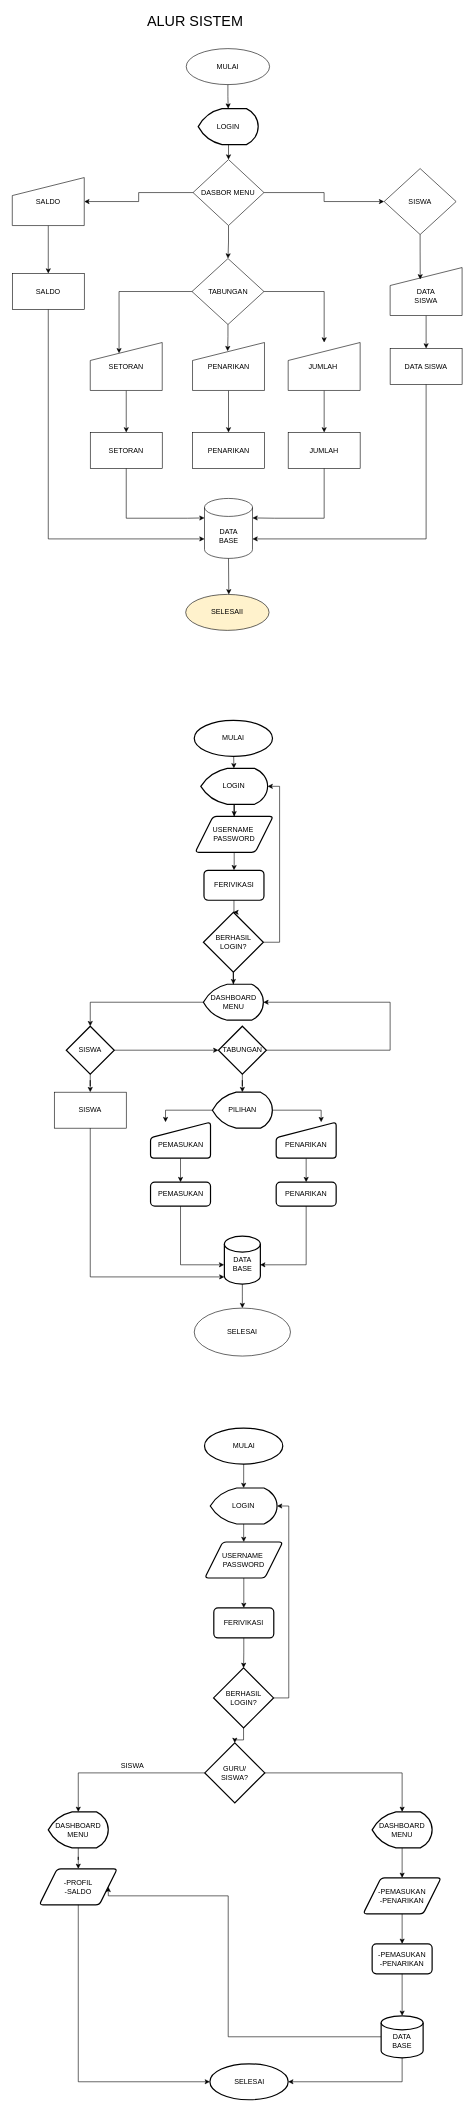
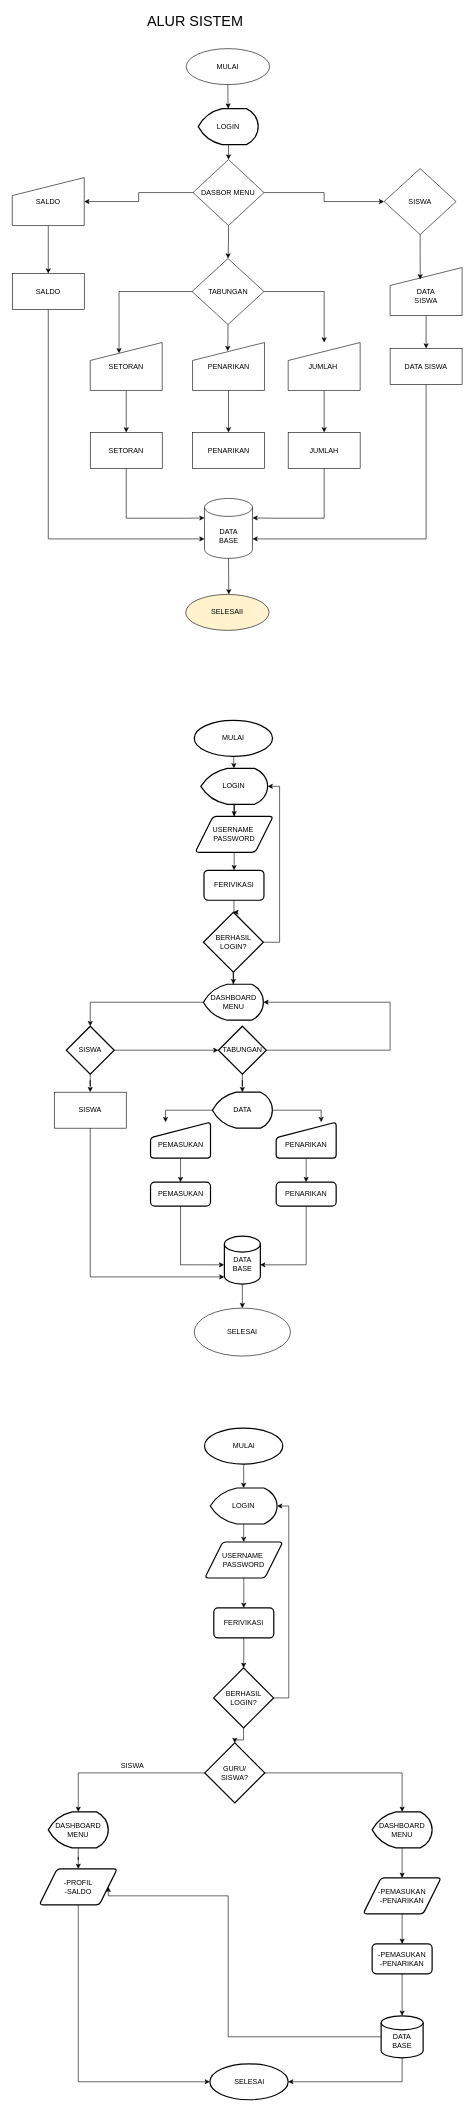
node "PILIHAN": label "PILIHAN" -> "DATA"
